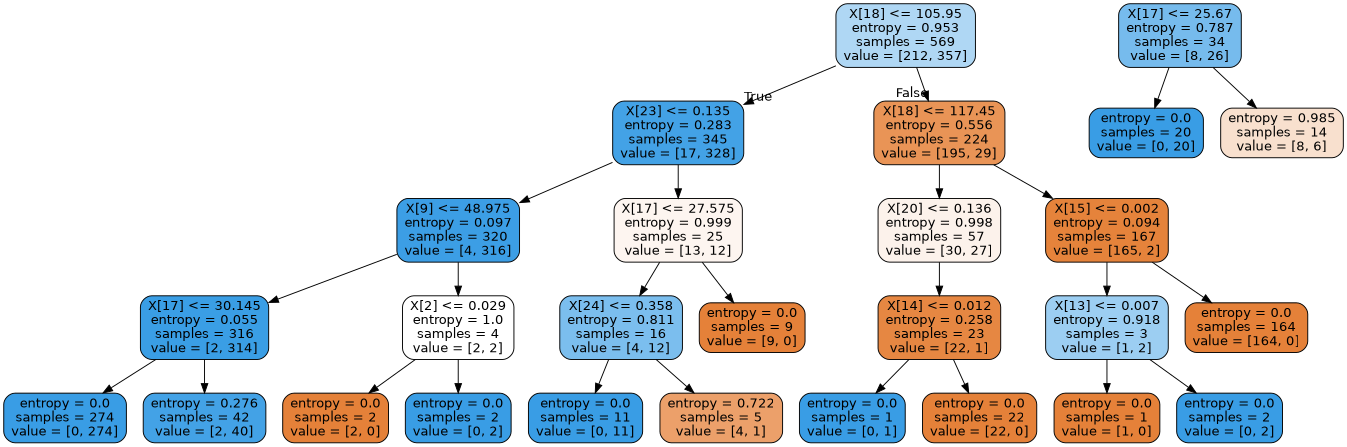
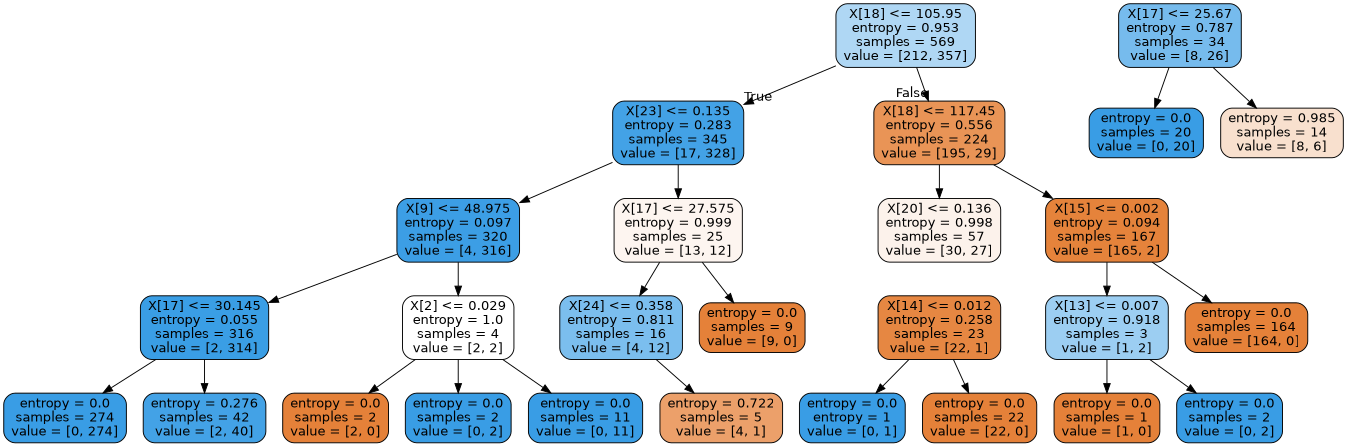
edge "X[20] <= 0.136 entropy = 0.998 samples = 57 value = [30, 27]" -> "X[14] <= 0.012 entropy = 0.258 samples = 23 value = [22, 1]": removed
edge "X[24] <= 0.358 entropy = 0.811 samples = 16 value = [4, 12]" -> "entropy = 0.0 samples = 11 value = [0, 11]": now "X[2] <= 0.029 entropy = 1.0 samples = 4 value = [2, 2]" -> "entropy = 0.0 samples = 11 value = [0, 11]"
node "entropy = 0.0 samples = 1 value = [0, 1]": label "entropy = 0.0 samples = 1 value = [0, 1]" -> "entropy = 0.0 entropy = 1 value = [0, 1]"
